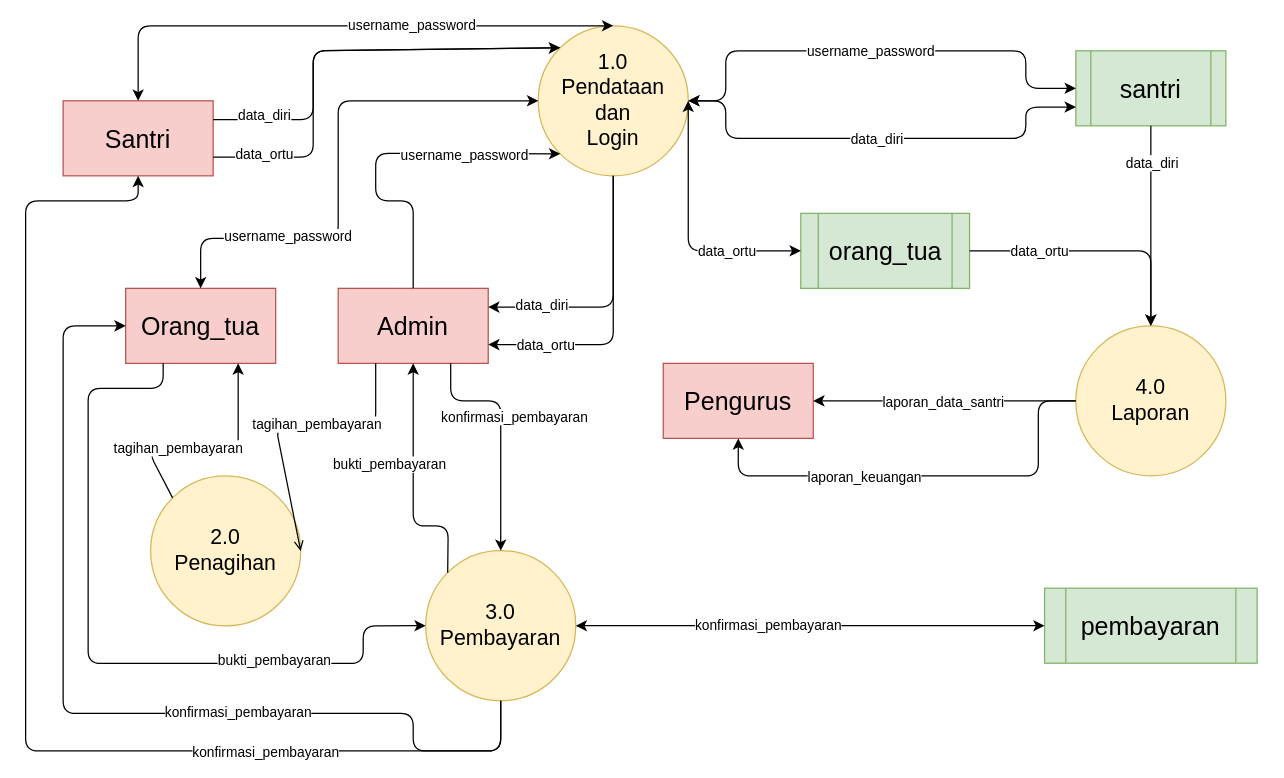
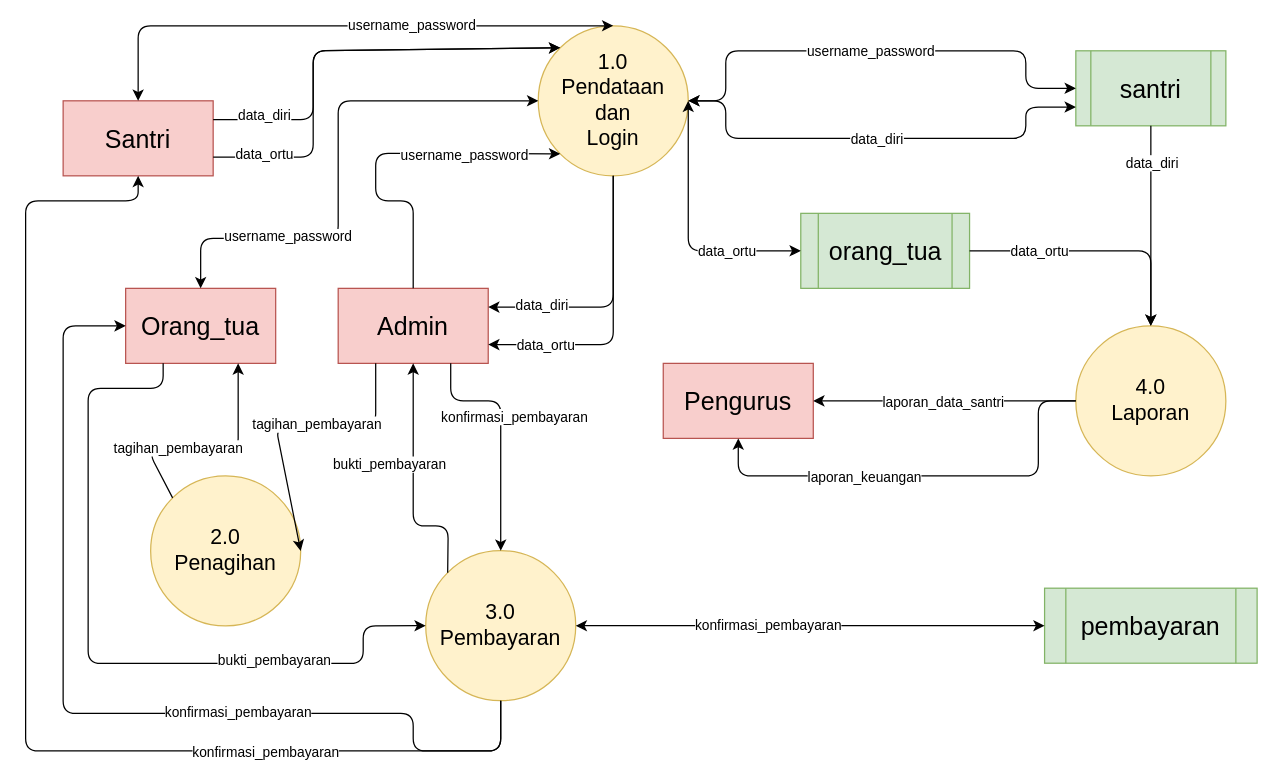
edge "Admin" -> "2.0 Penagihan": arrowhead open -> classic
